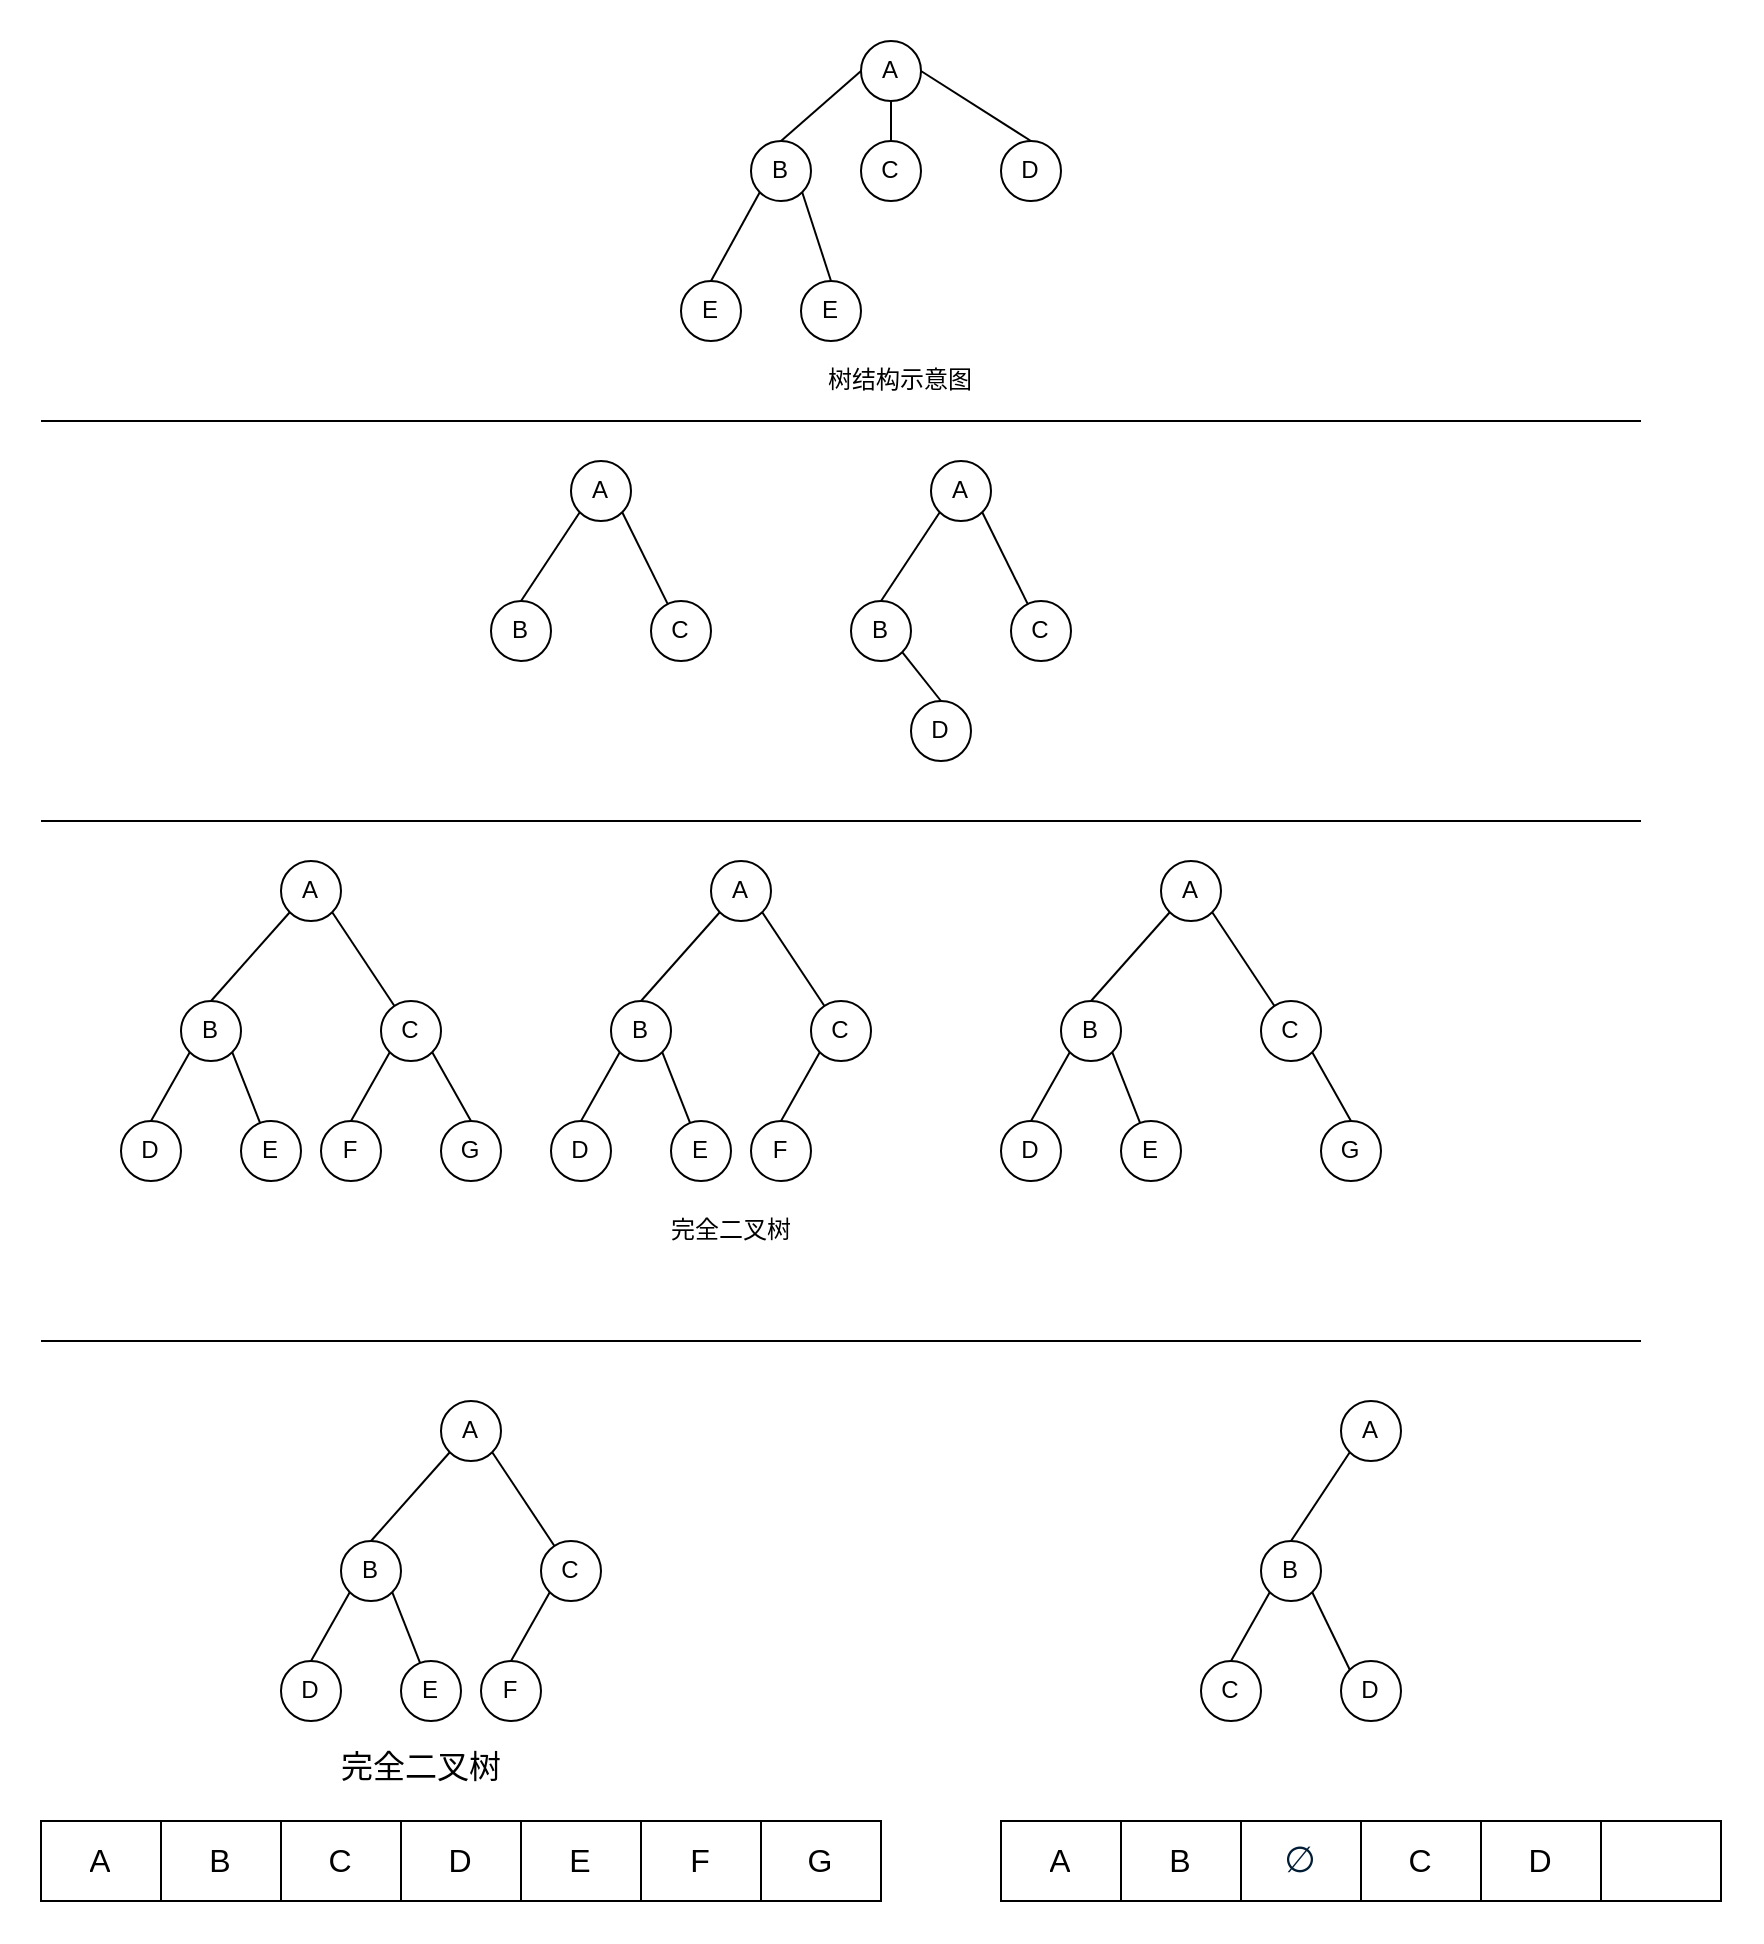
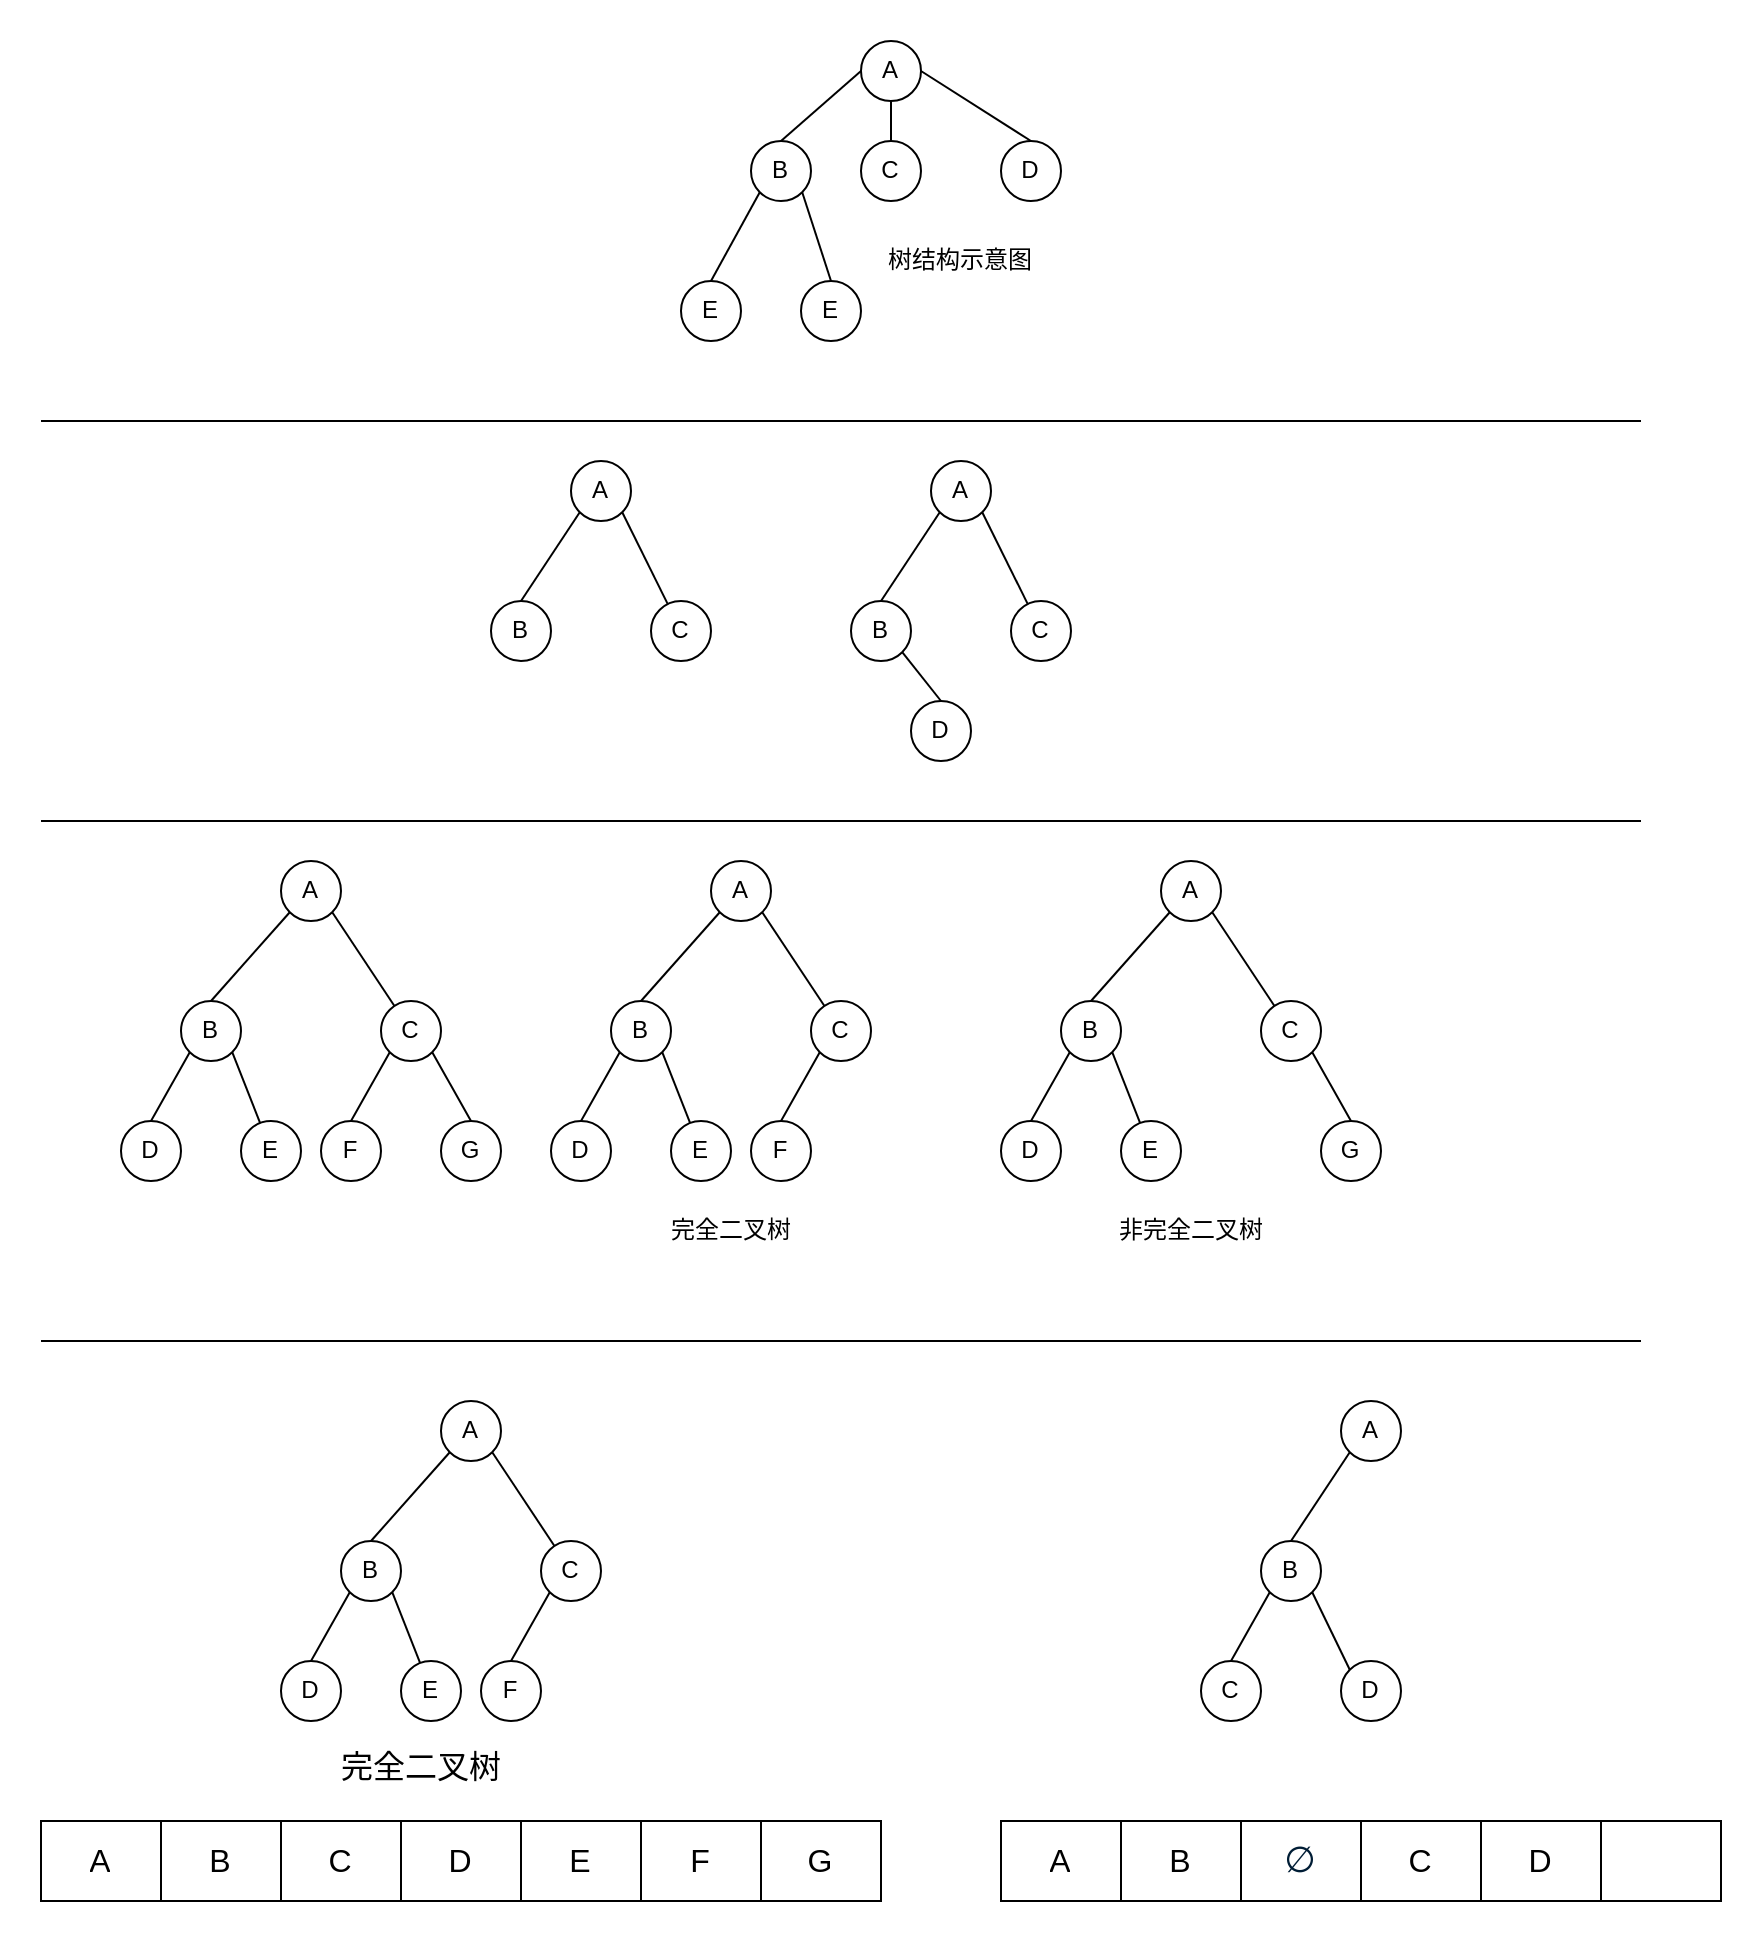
node "树结构示意图": moved (901, 381) -> (961, 261)
node "非完全二叉树": added
